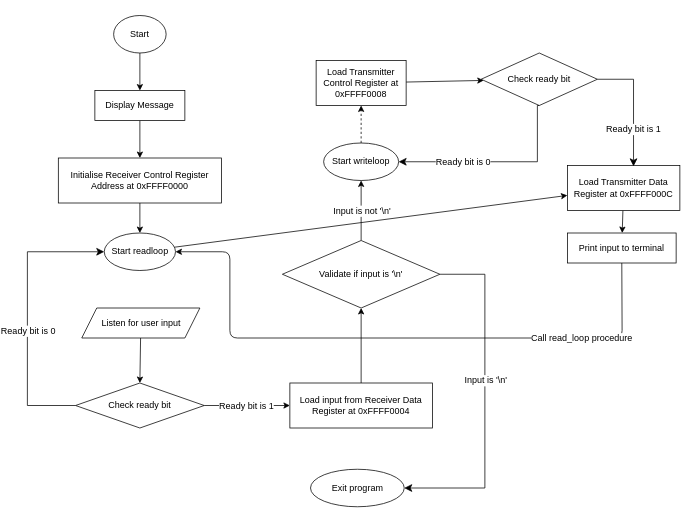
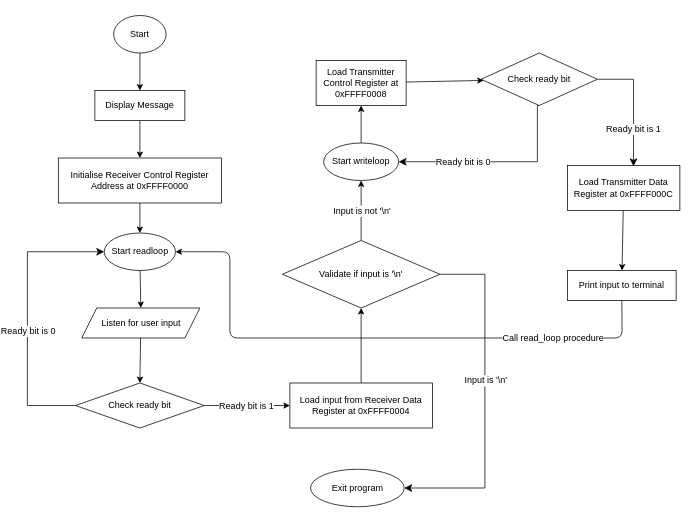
edge "Start writeloop" -> "Load Transmitter Control Register at 0xFFFF0008": style dashed -> solid
edge "Start readloop" -> "Load Transmitter Data Register at 0xFFFF000C": now "Start readloop" -> "Listen for user input"
node "Print input to terminal": moved (622, 248) -> (622, 285)
